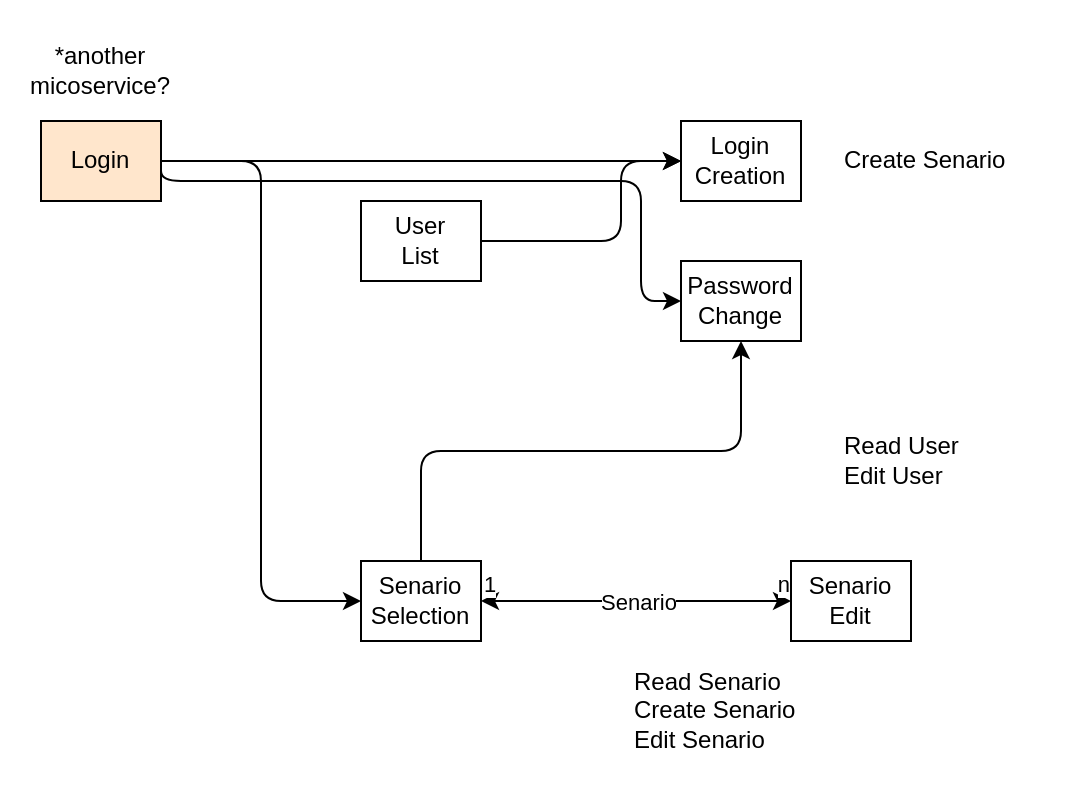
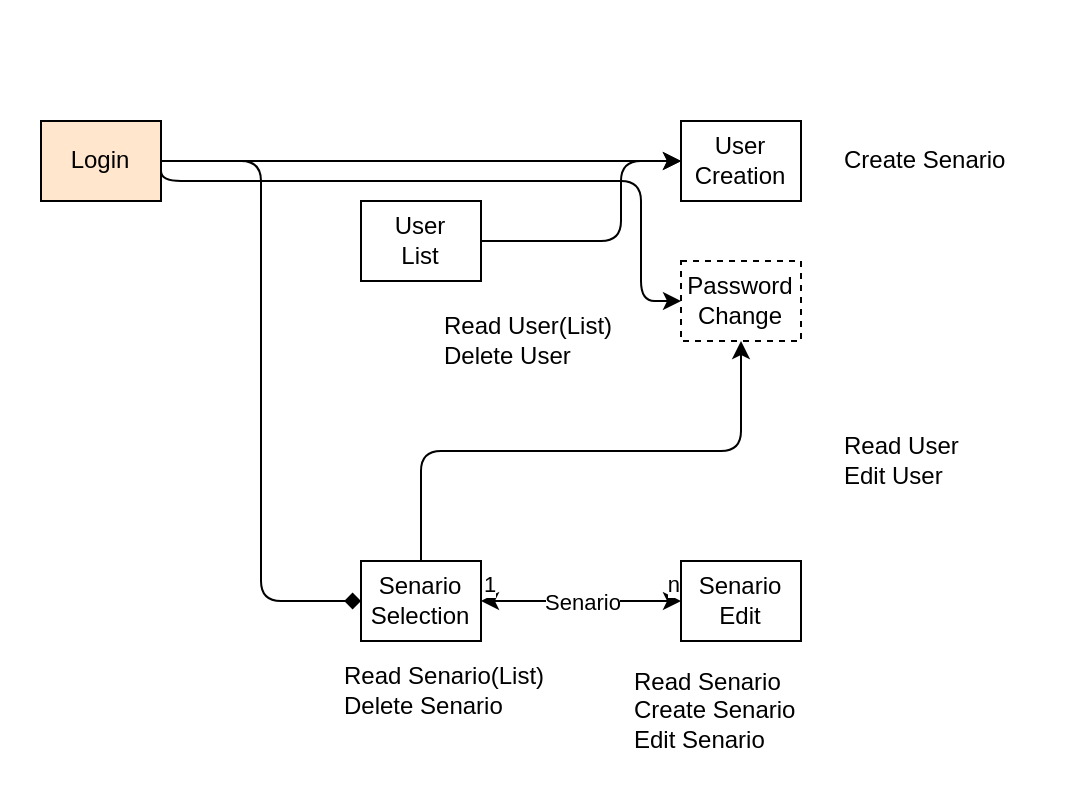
node "*another micoservice?": removed
node "Login Creation": label "Login Creation" -> "User Creation"
node "Password Change": style solid -> dashed
node "Read User(List) Delete User": added
edge "Login" -> "Senario Selection": arrowhead classic -> diamond
node "Senario Edit": moved (851, 601) -> (741, 601)
node "Read Senario(List) Delete Senario": added
